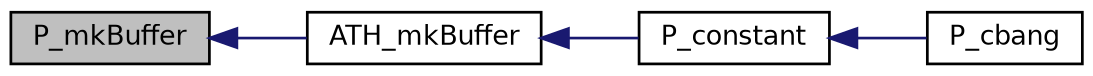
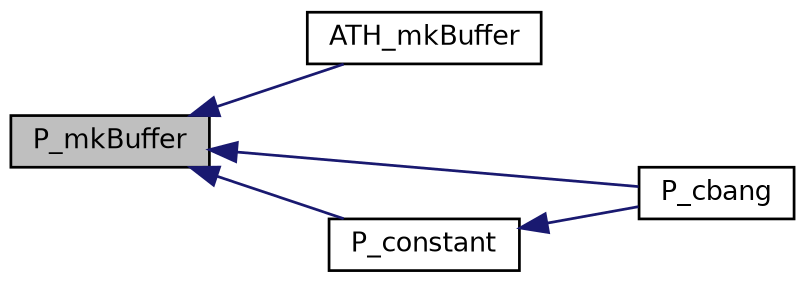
edge "P_constant" -> "ATH_mkBuffer": now "P_constant" -> "P_mkBuffer"
edge "P_cbang" -> "P_mkBuffer": added
